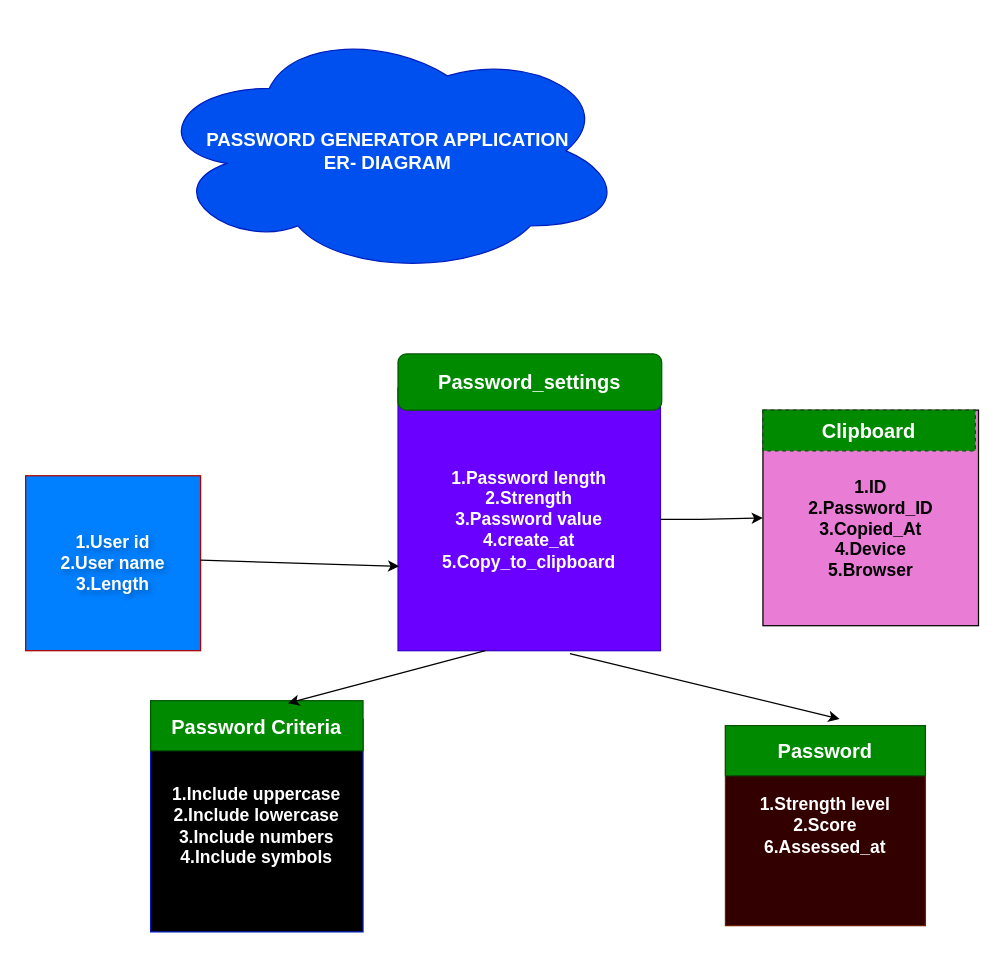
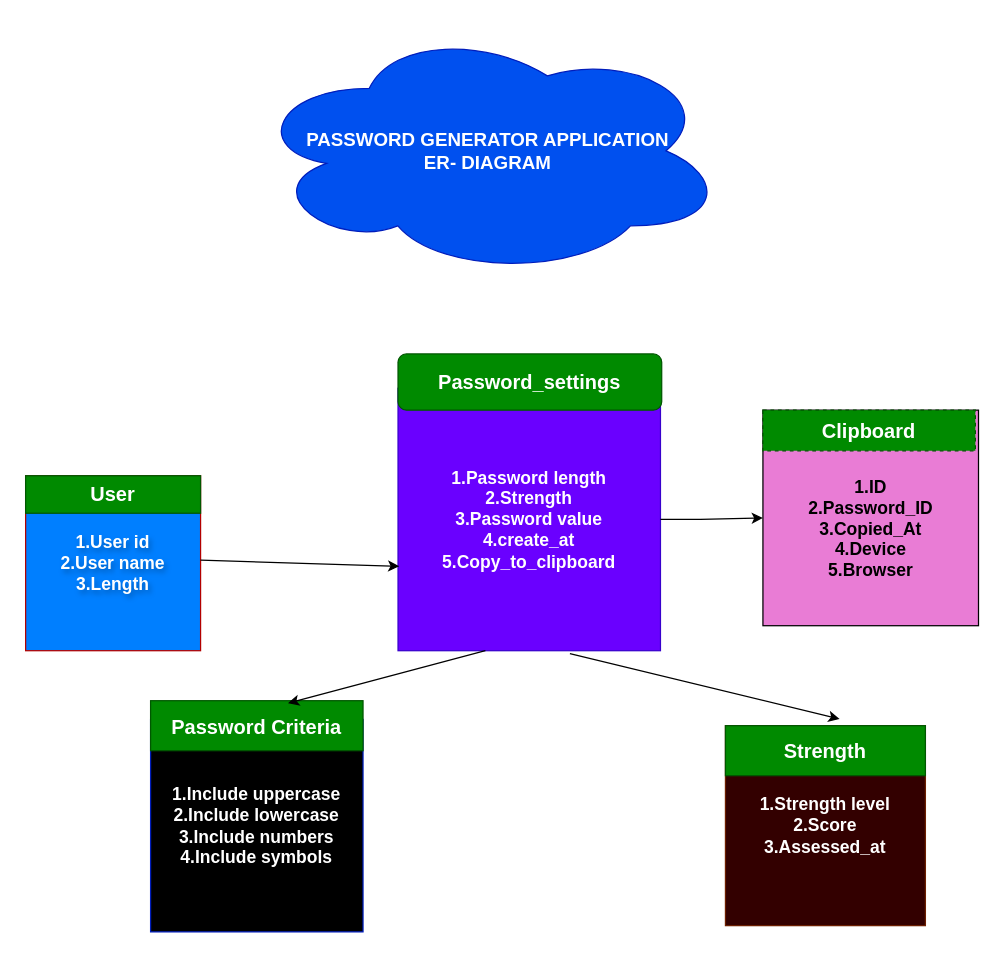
node "PASSWORD GENERATOR APPLICATION ER- DIAGRAM": moved (388, 151) -> (488, 151)
node "User": added
node "Password": label "Password" -> "Strength"
node "1.Strength level 2.Score 6.Assessed_at": label "1.Strength level 2.Score 6.Assessed_at" -> "1.Strength level 2.Score 3.Assessed_at"
